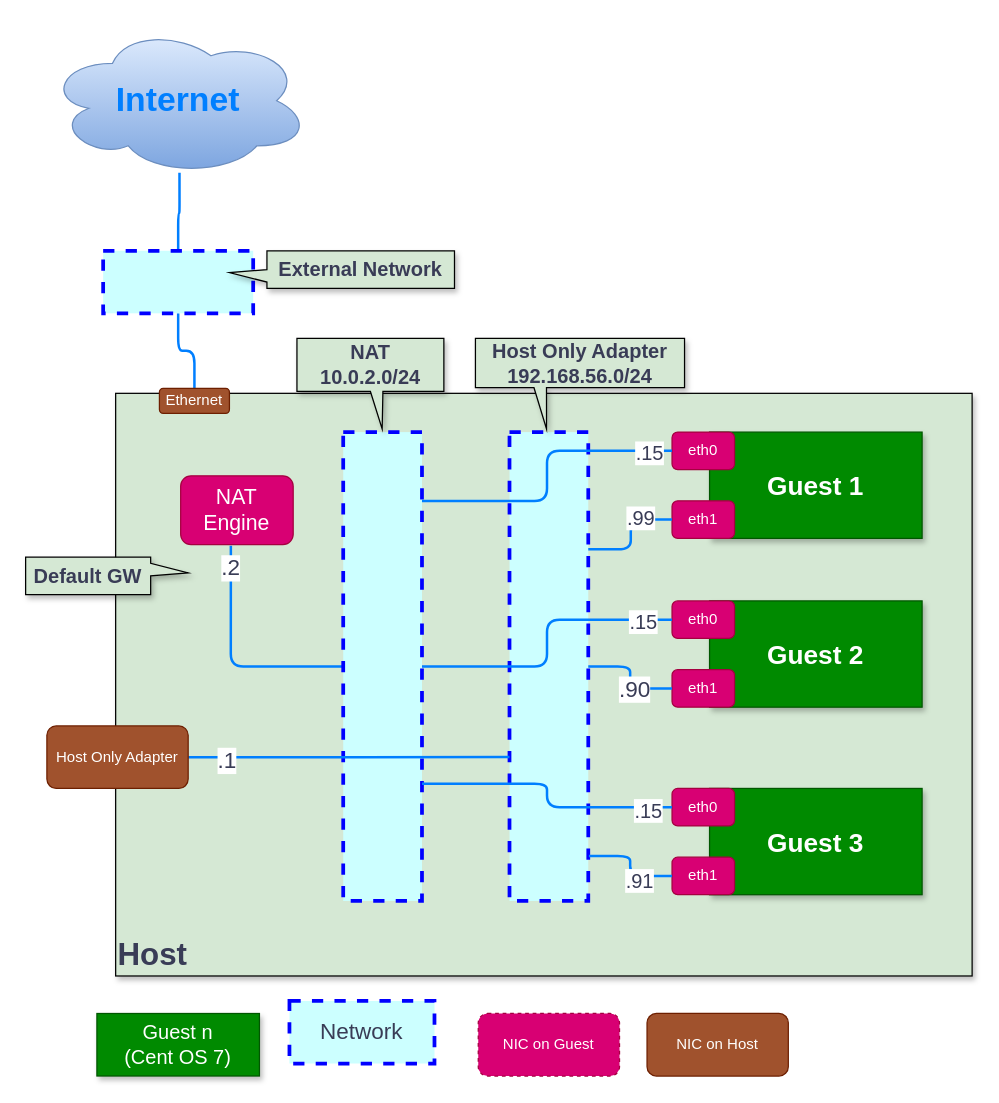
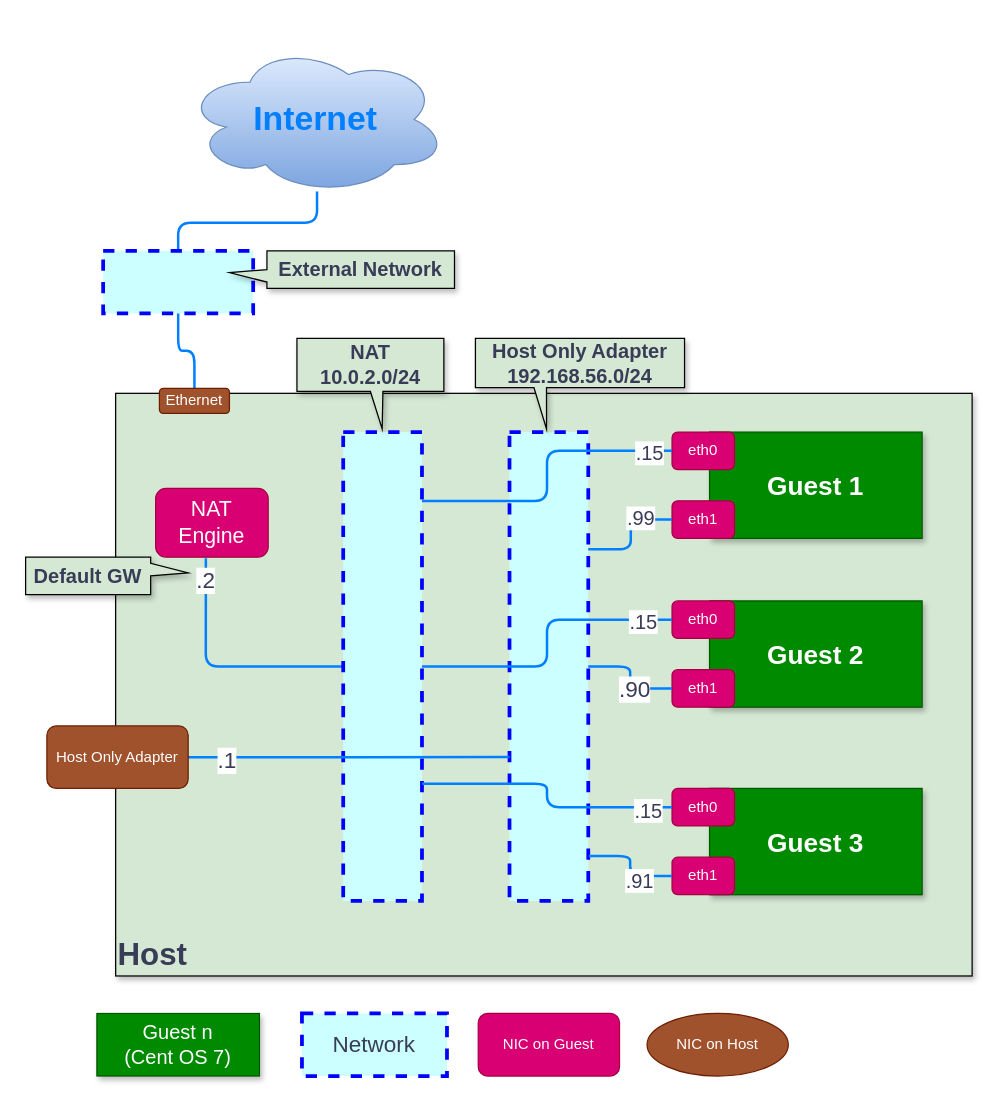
node "Internet": moved (178, 101) -> (316, 119)
node "NATEngine": moved (237, 510) -> (212, 523)
node "Network": moved (362, 1032) -> (374, 1044)
node "NIC on Guest": style dashed -> solid
node "NIC on Host": shape rounded rectangle -> ellipse
